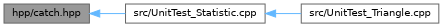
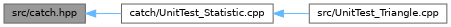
node "hpp/catch.hpp": label "hpp/catch.hpp" -> "src/catch.hpp"
node "src/UnitTest_Statistic.cpp": label "src/UnitTest_Statistic.cpp" -> "catch/UnitTest_Statistic.cpp"
